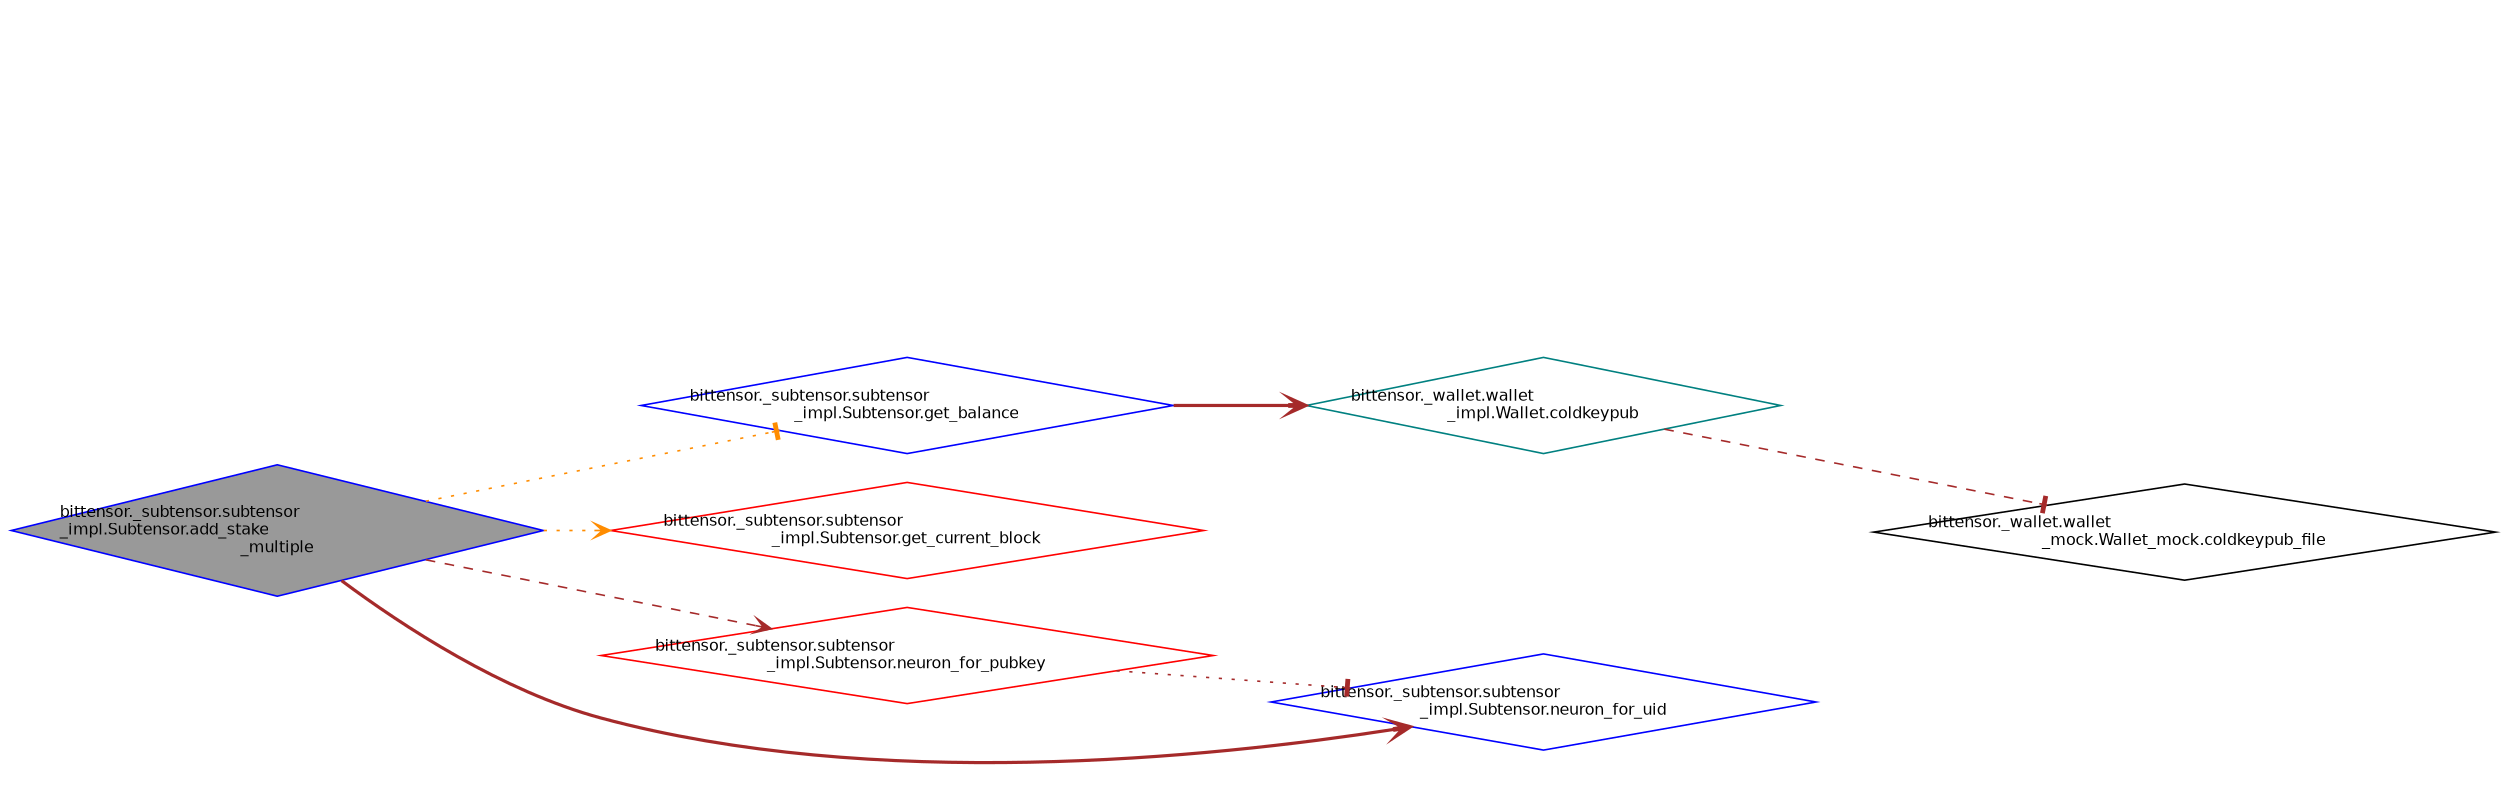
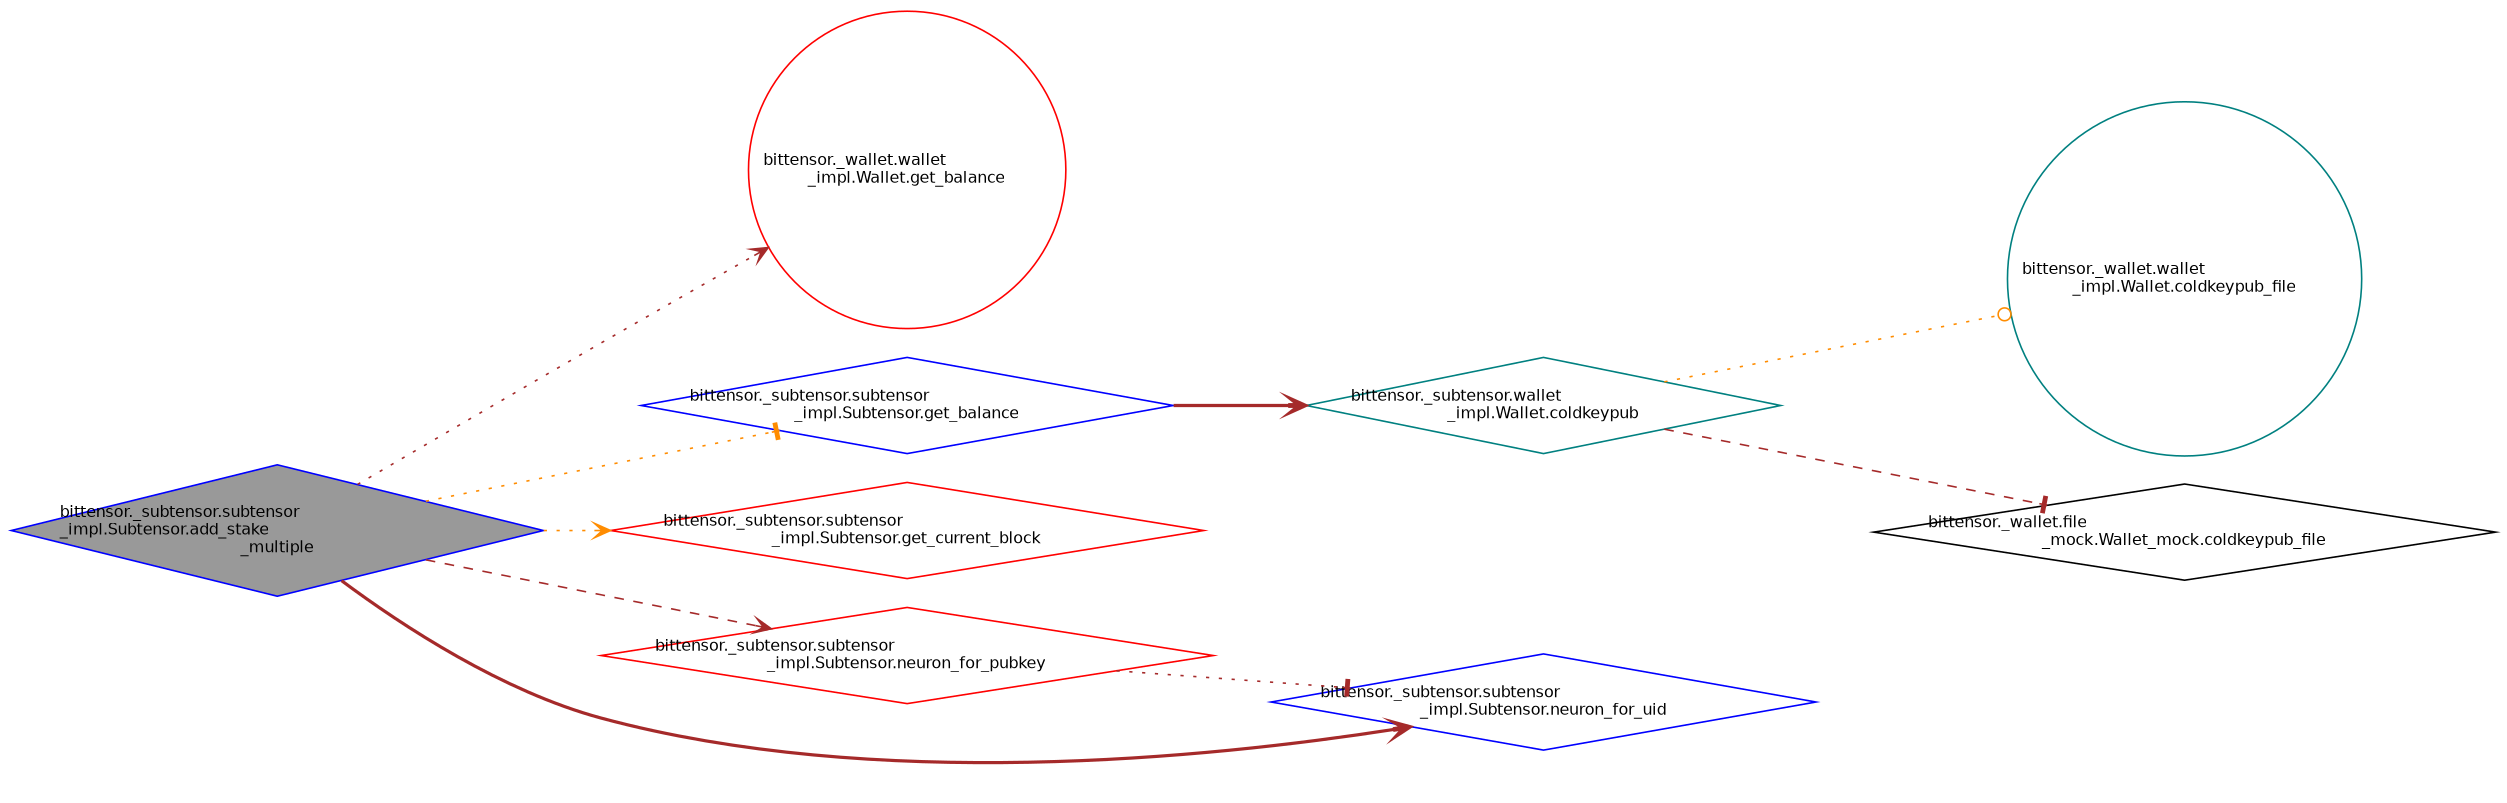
node "bittensor._wallet.wallet _impl.Wallet.get_balance": added
node "bittensor._wallet.wallet _impl.Wallet.coldkeypub_file": added
node "bittensor._wallet.wallet _impl.Wallet.coldkeypub": label "bittensor._wallet.wallet _impl.Wallet.coldkeypub" -> "bittensor._subtensor.wallet _impl.Wallet.coldkeypub"
node "bittensor._wallet.wallet _mock.Wallet_mock.coldkeypub_file": label "bittensor._wallet.wallet _mock.Wallet_mock.coldkeypub_file" -> "bittensor._wallet.file _mock.Wallet_mock.coldkeypub_file"
